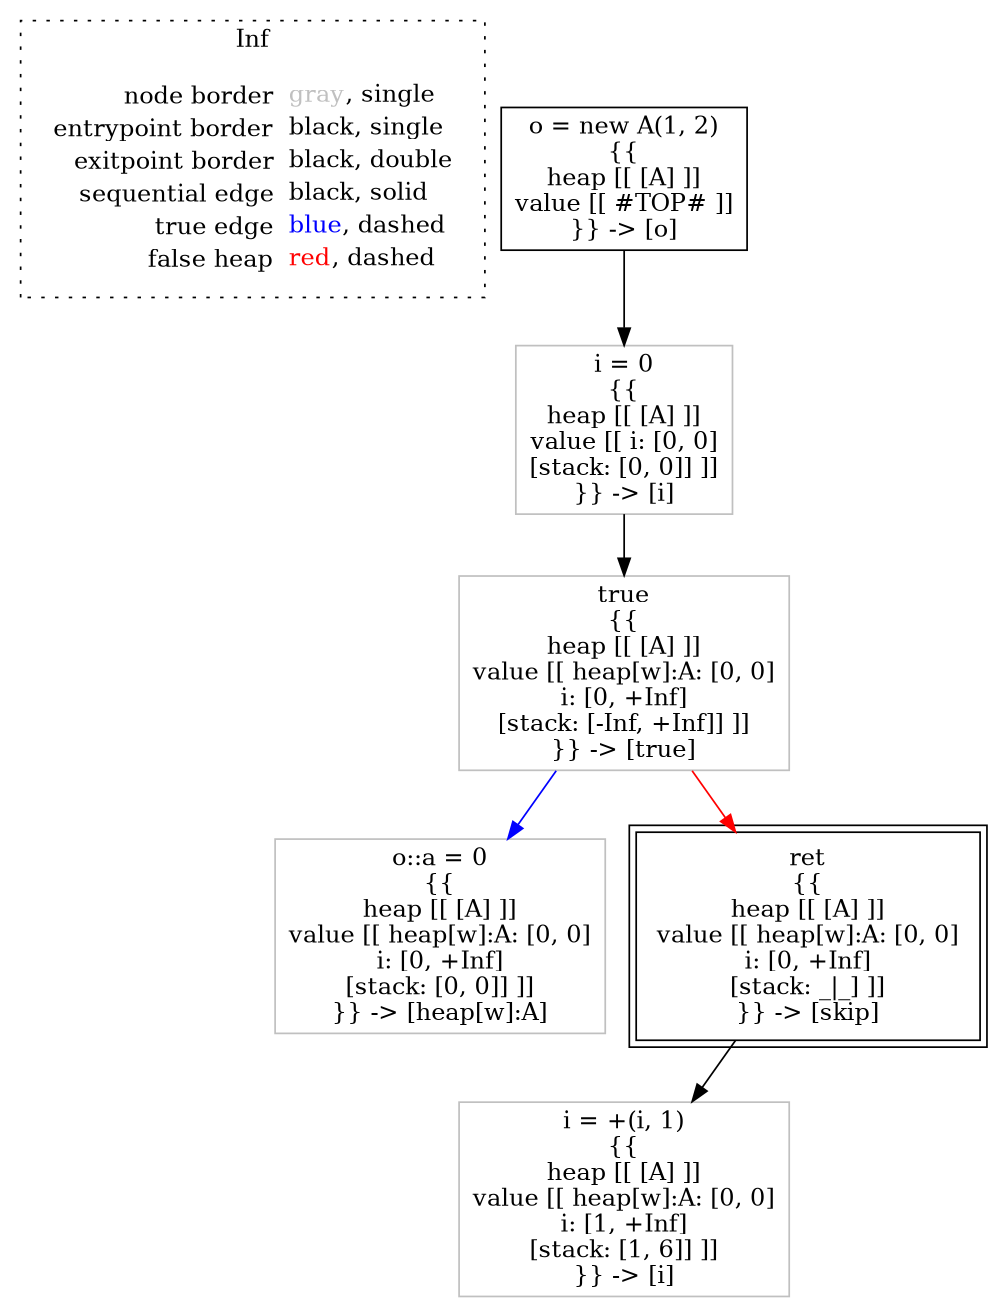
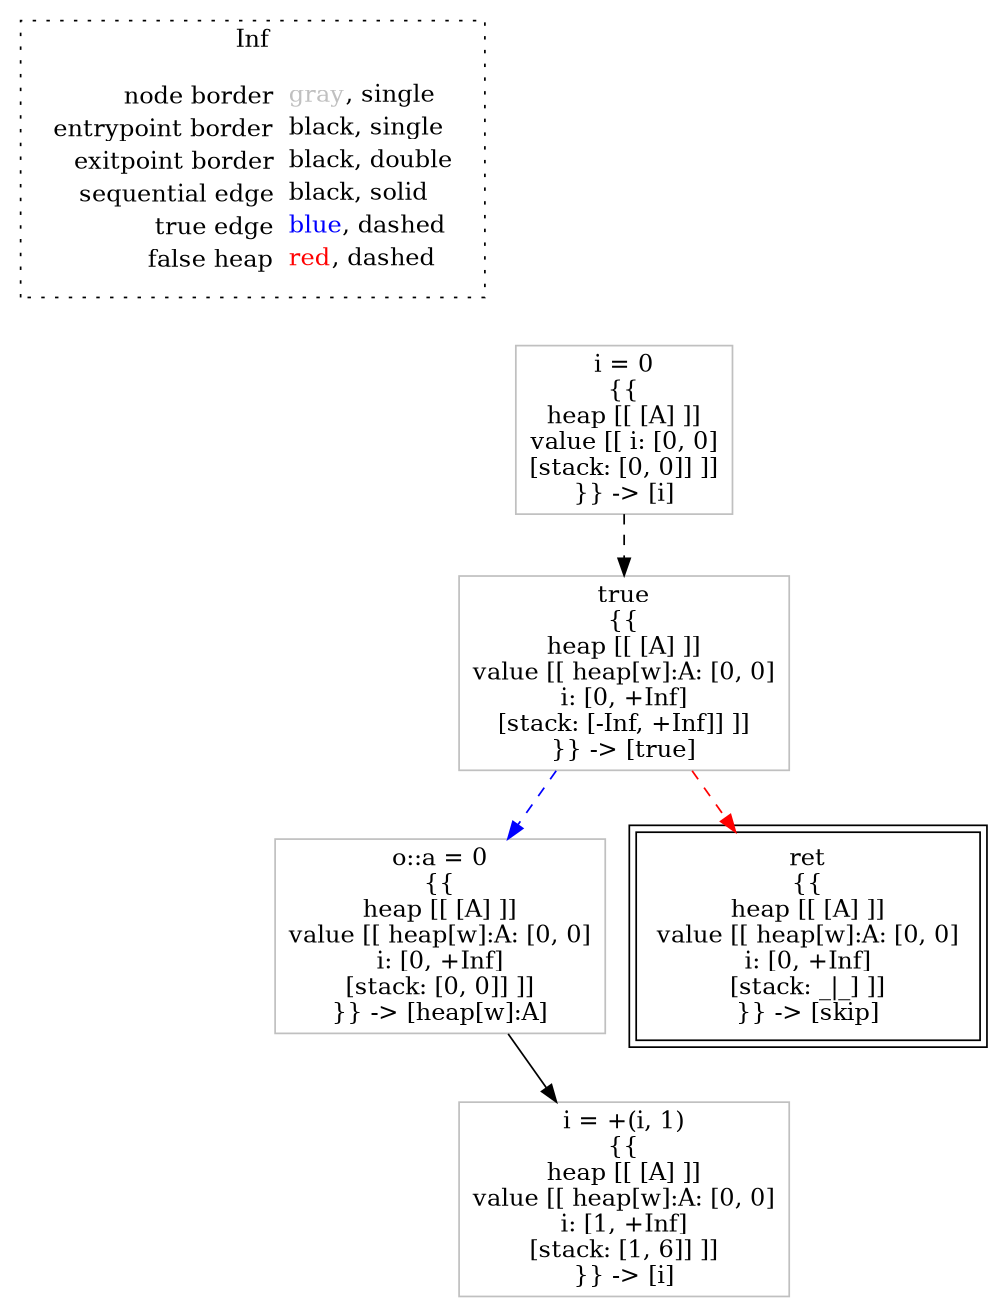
node "o = new A(1, 2)": removed
edge "i = 0" -> "true": style solid -> dashed
edge "true" -> "ret": style solid -> dashed
edge "true" -> "o::a = 0": style solid -> dashed
edge "ret" -> "i = +(i, 1)": now "o::a = 0" -> "i = +(i, 1)"
